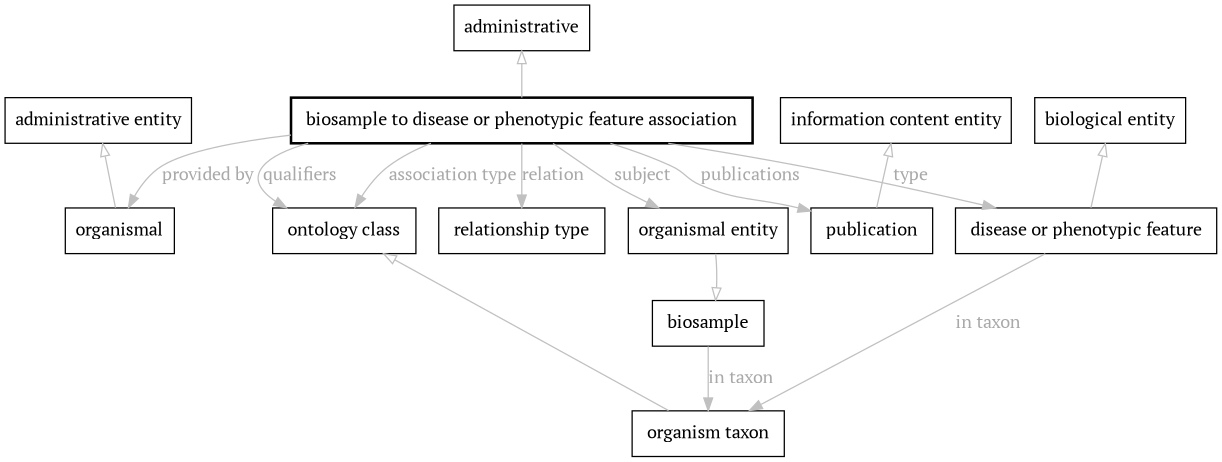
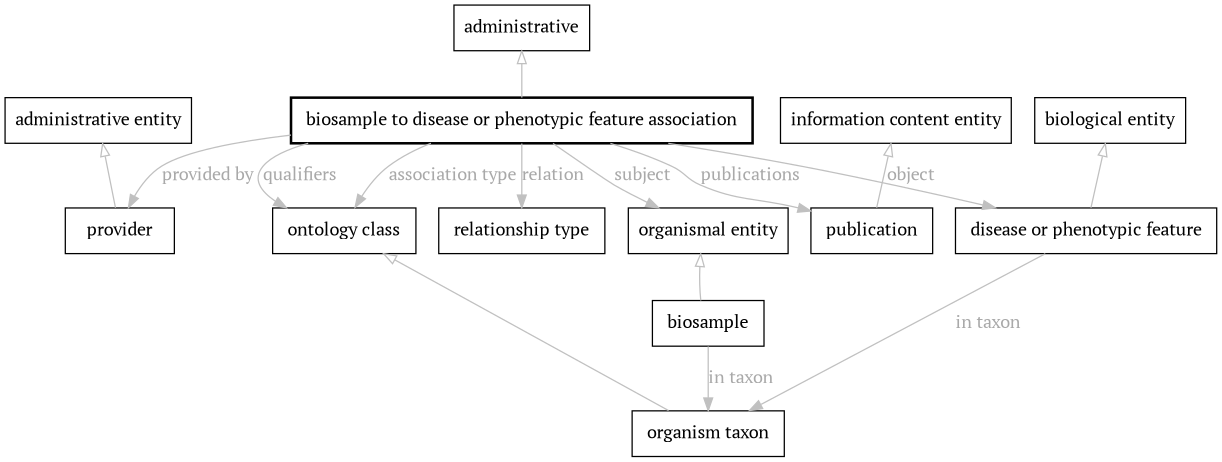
edge "biosample to disease or phenotypic feature association" -> "disease or phenotypic feature": label "type" -> "object"
node "organismal": label "organismal" -> "provider"
edge "organismal entity" -> "biosample": reversed
